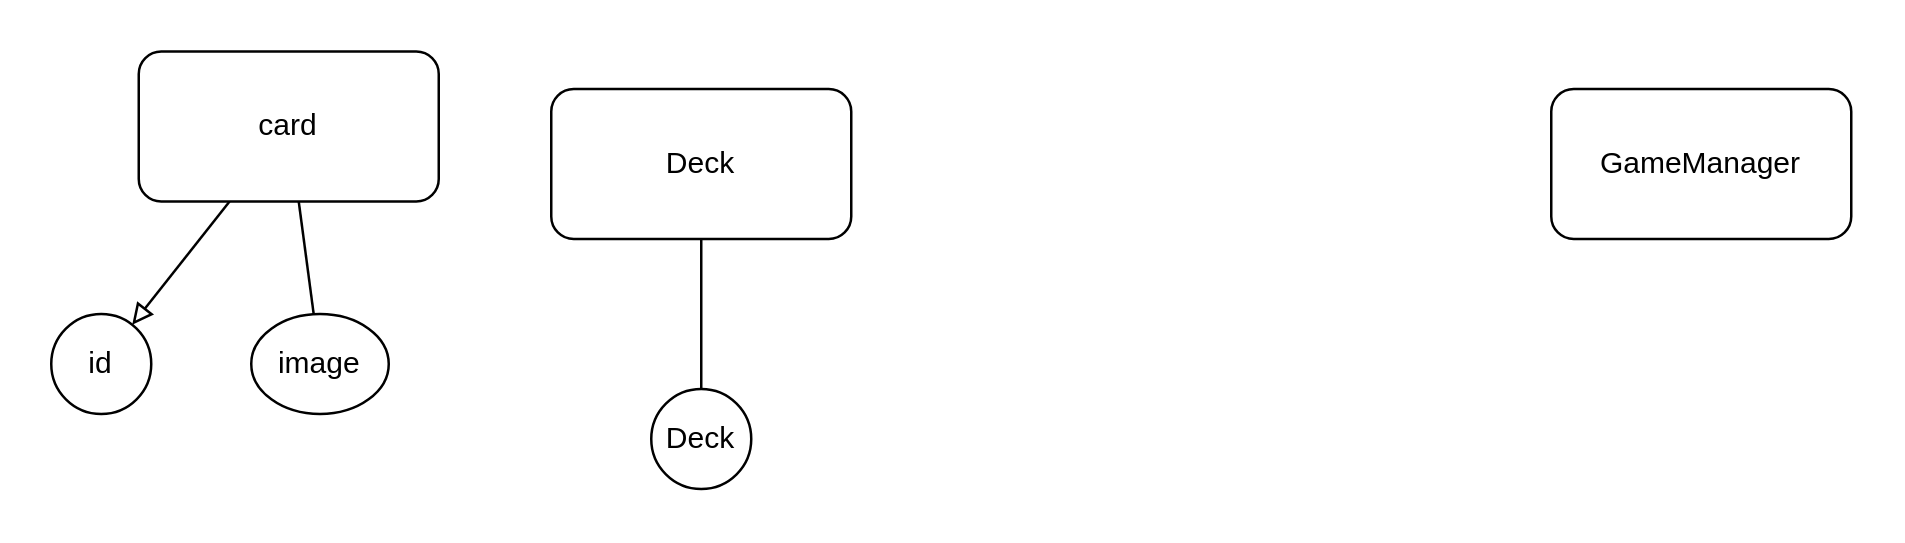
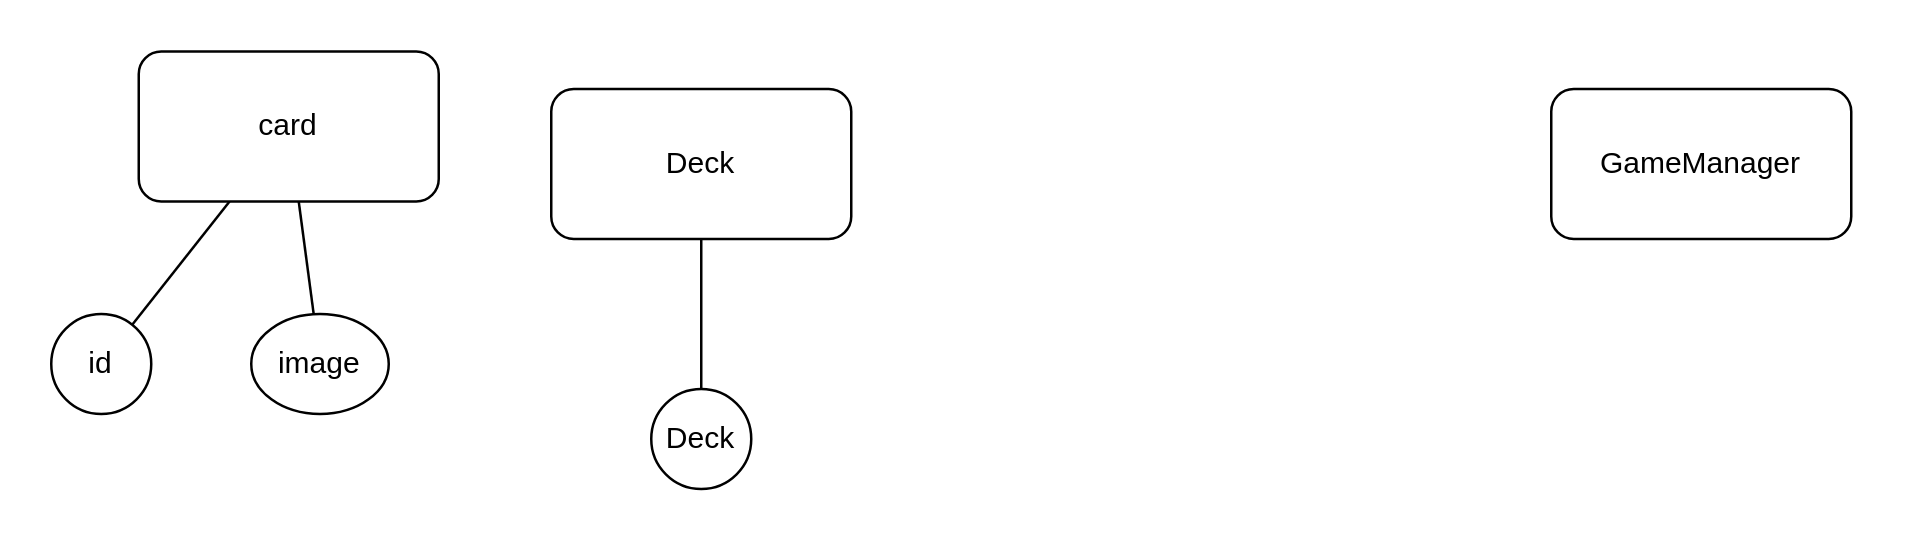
edge "card" -> "id": arrowhead block -> none
